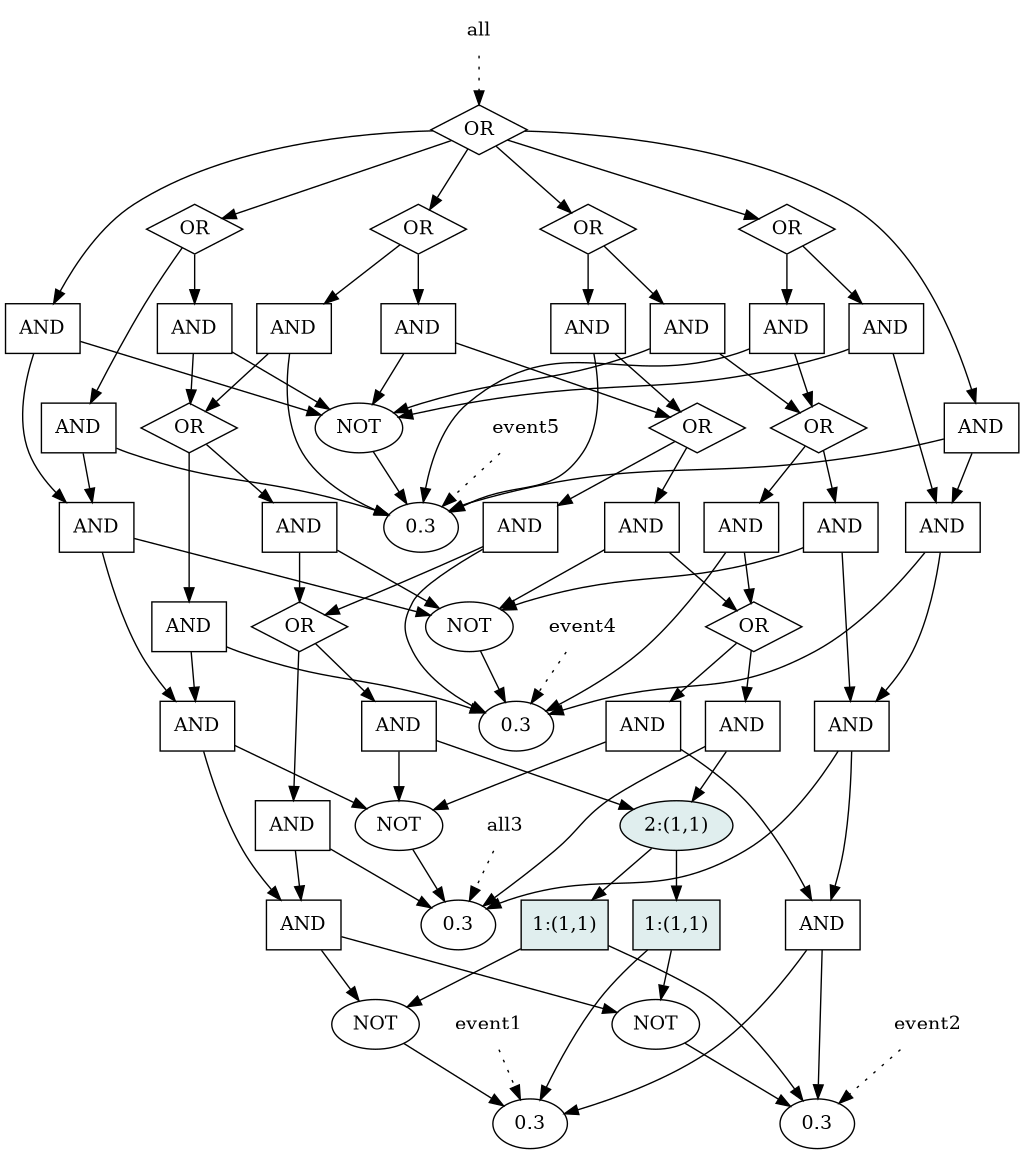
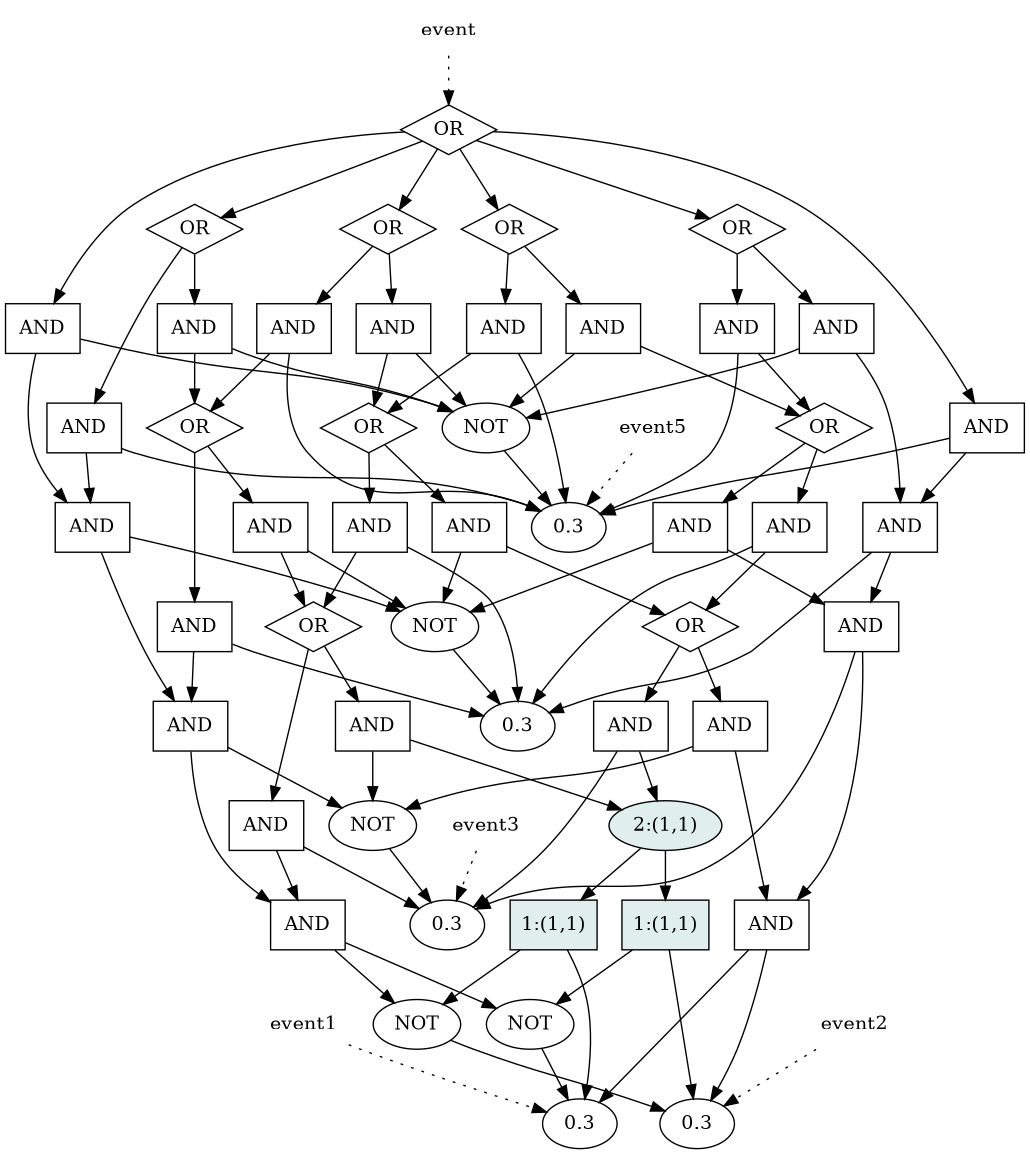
node "all": label "all" -> "event"
node "event4": removed
node "all3": label "all3" -> "event3"
